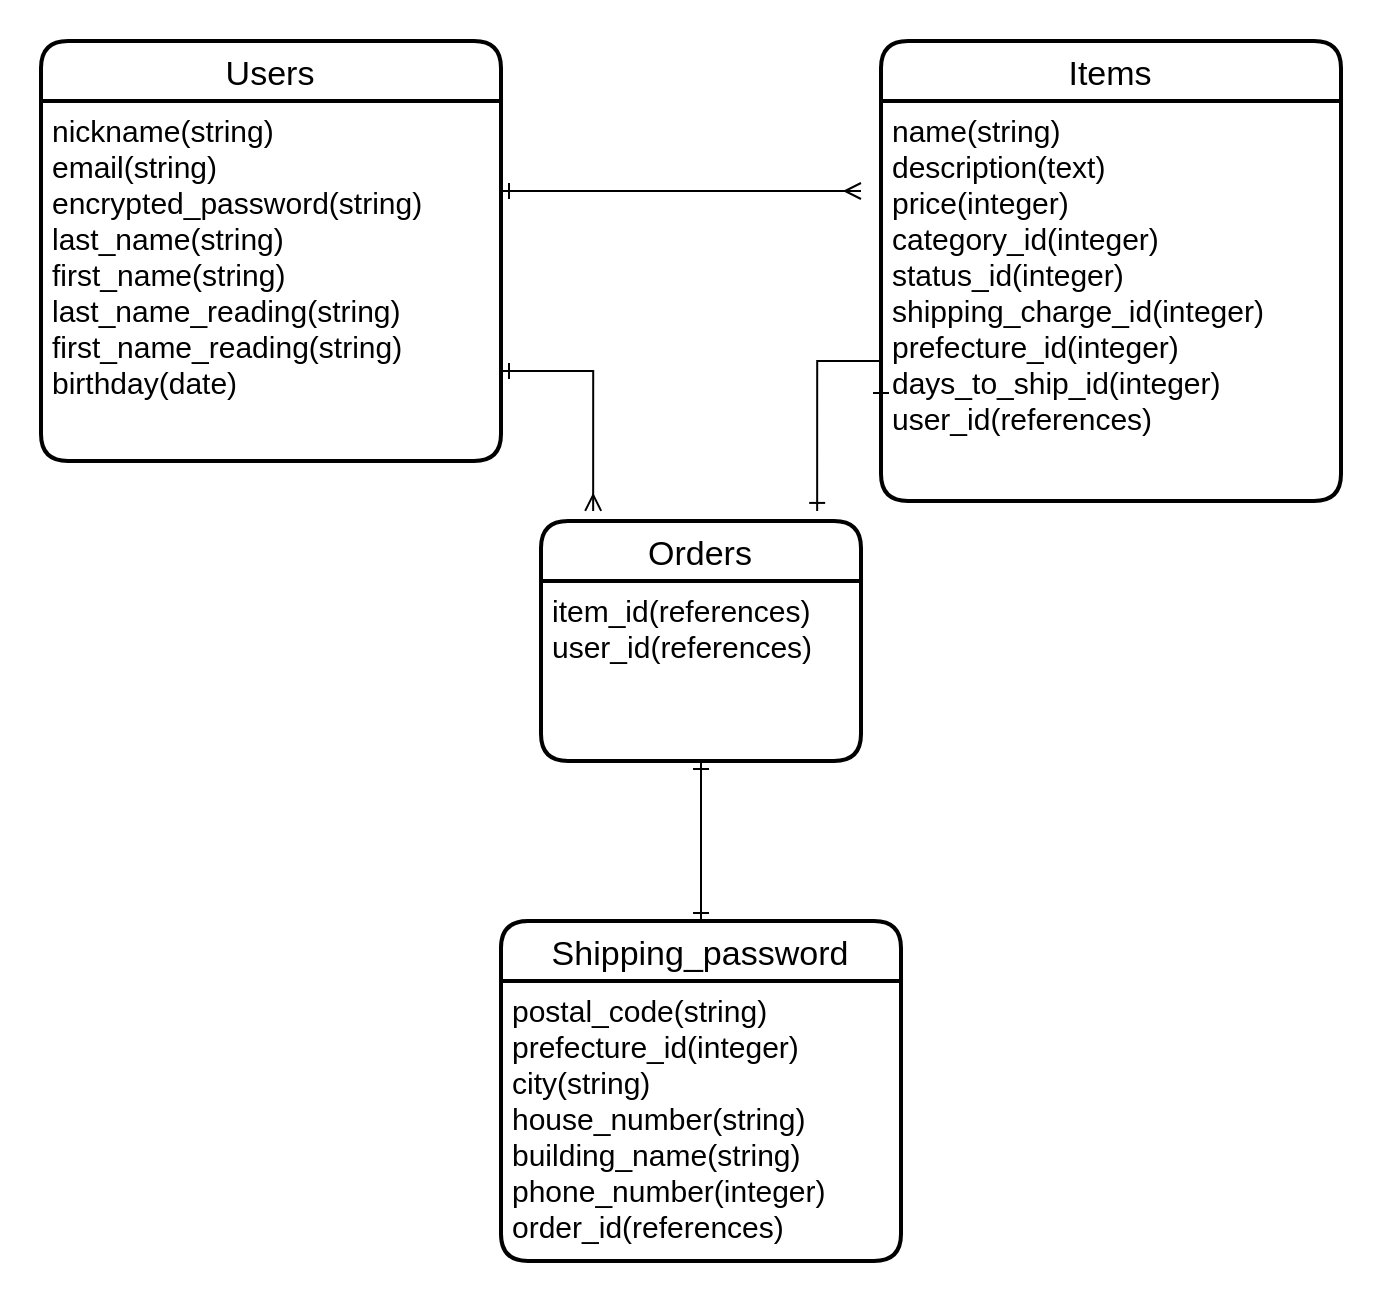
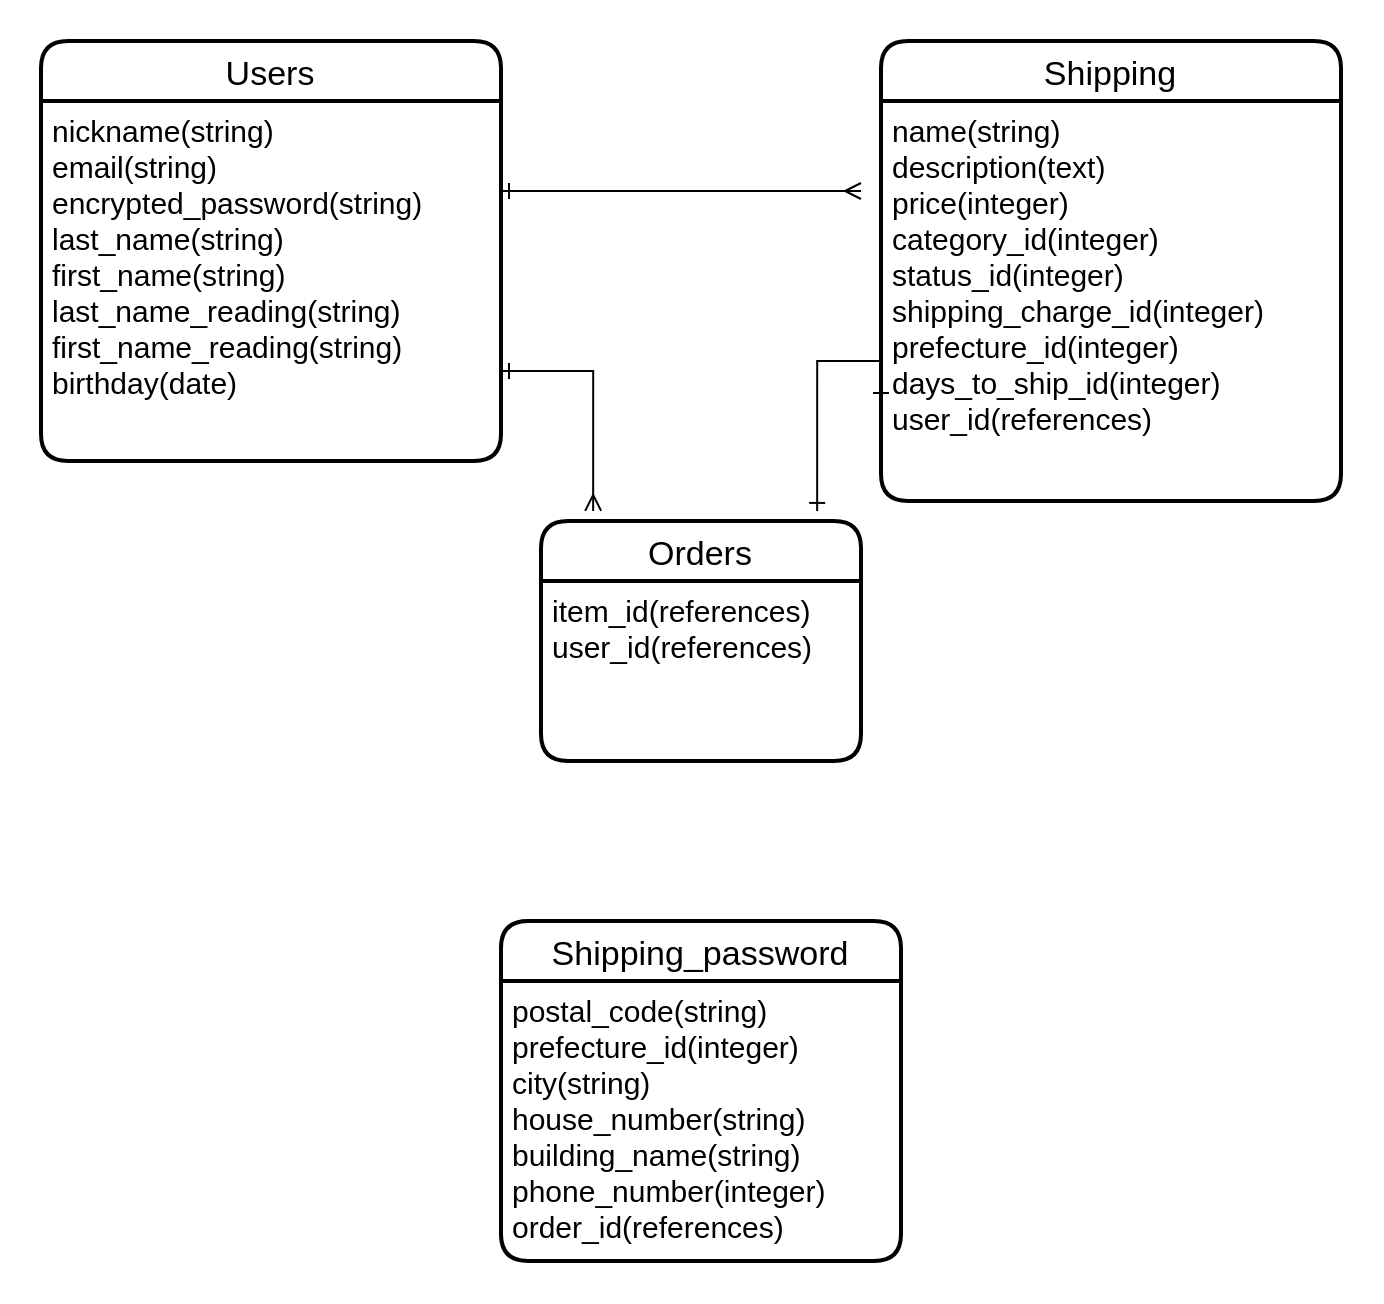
node "Items": label "Items" -> "Shipping"
edge "item_id(references) user_id(references)" -- "Shipping_password": removed
